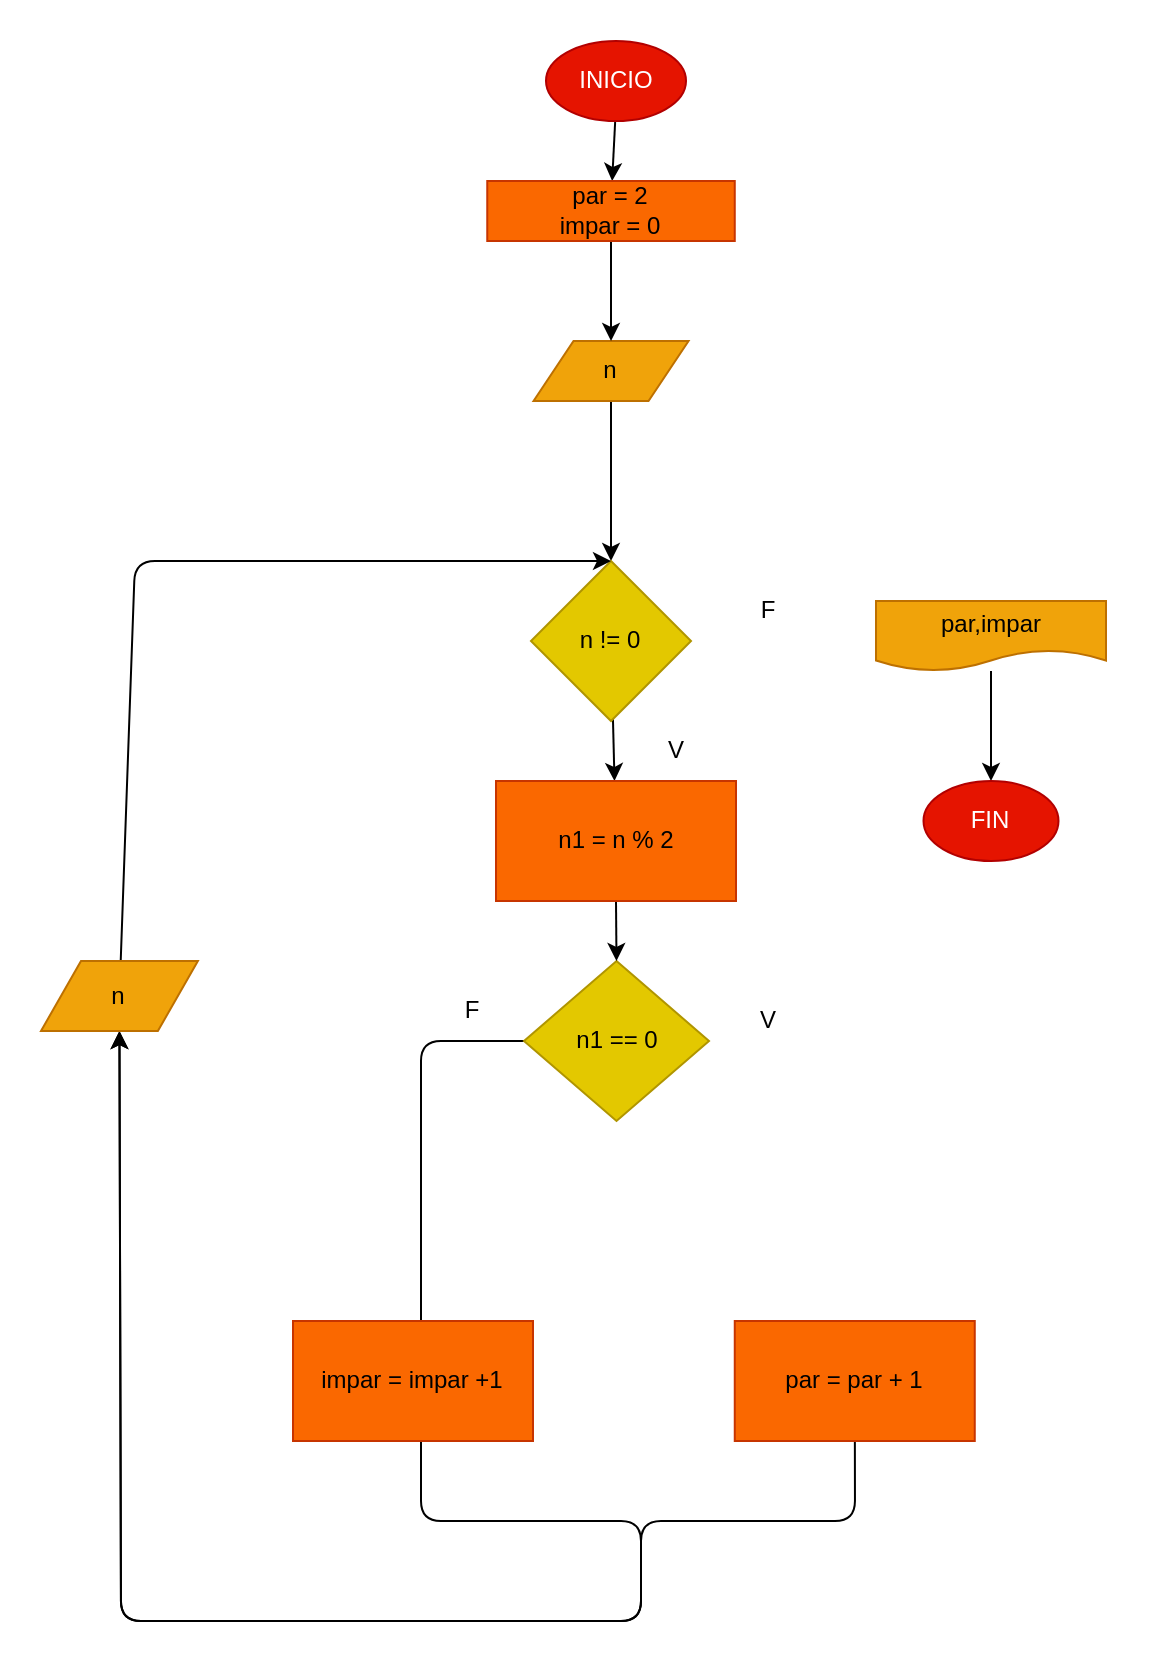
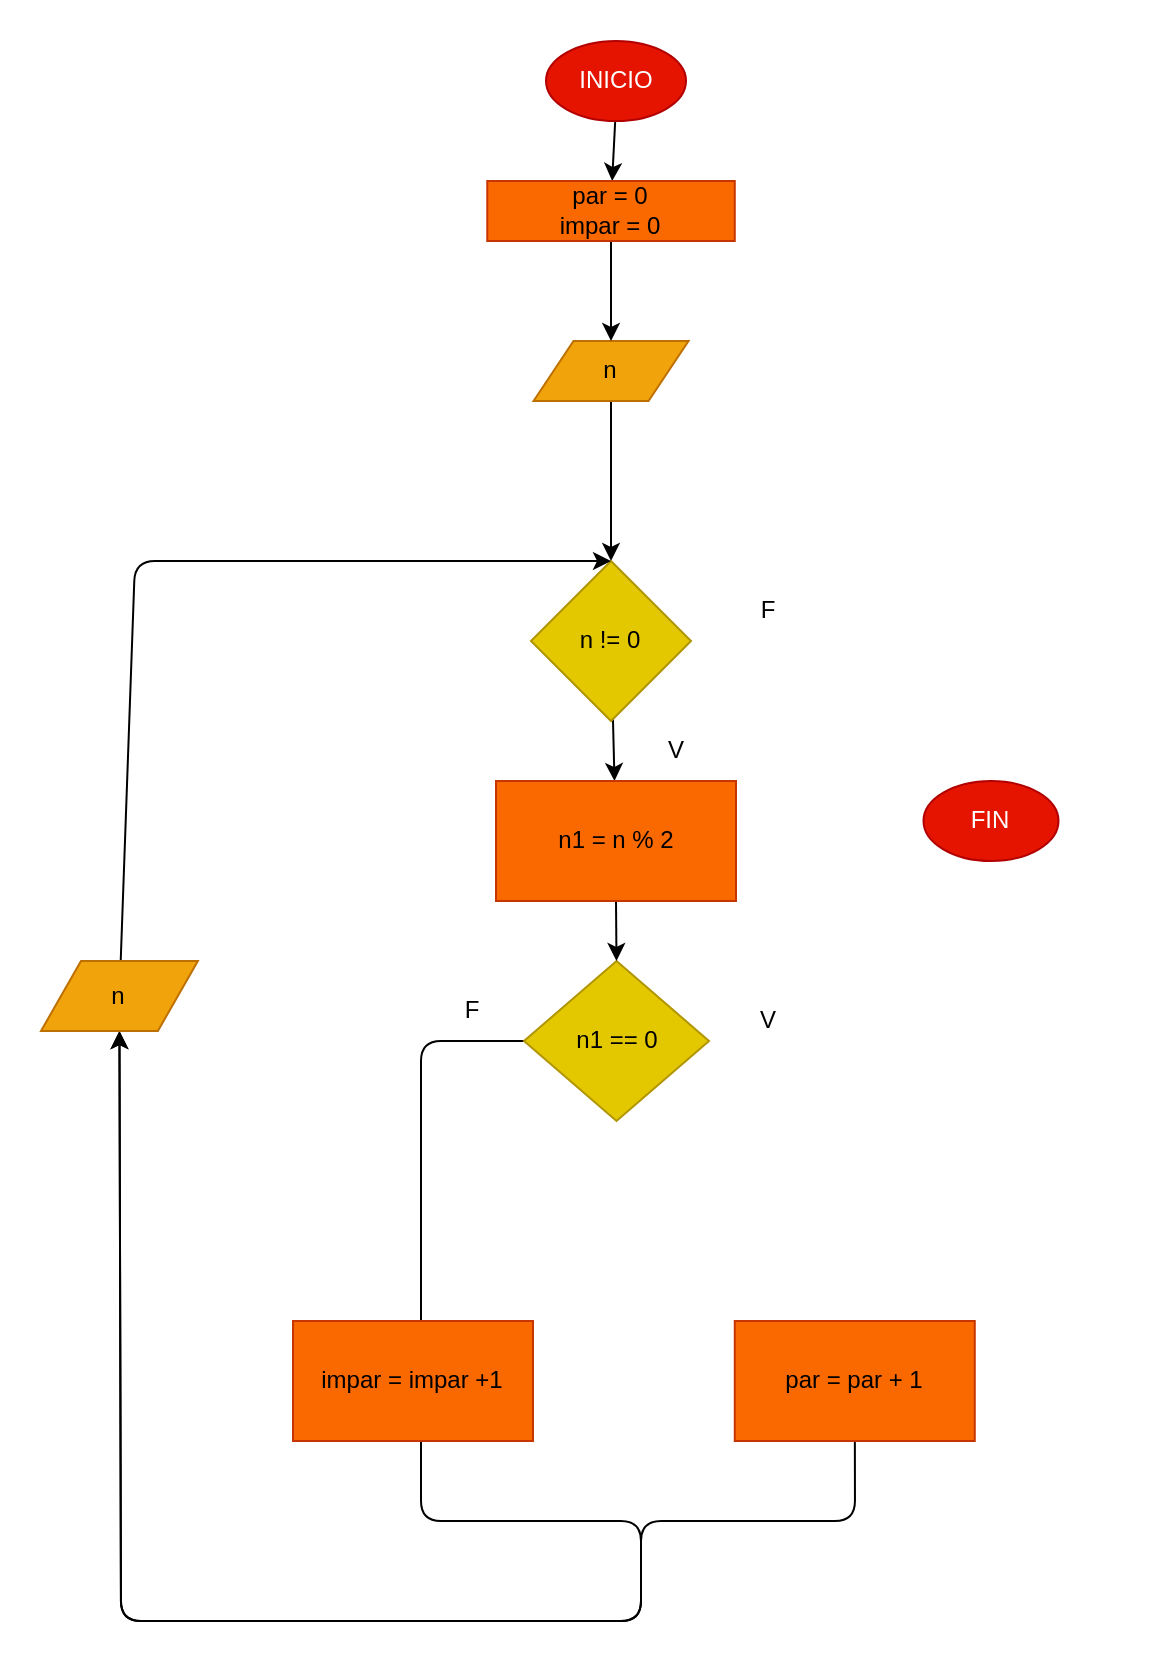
node "par = 2 impar = 0": label "par = 2 impar = 0" -> "par = 0 impar = 0"
node "par,impar": removed
edge "par,impar" -> "FIN": removed
